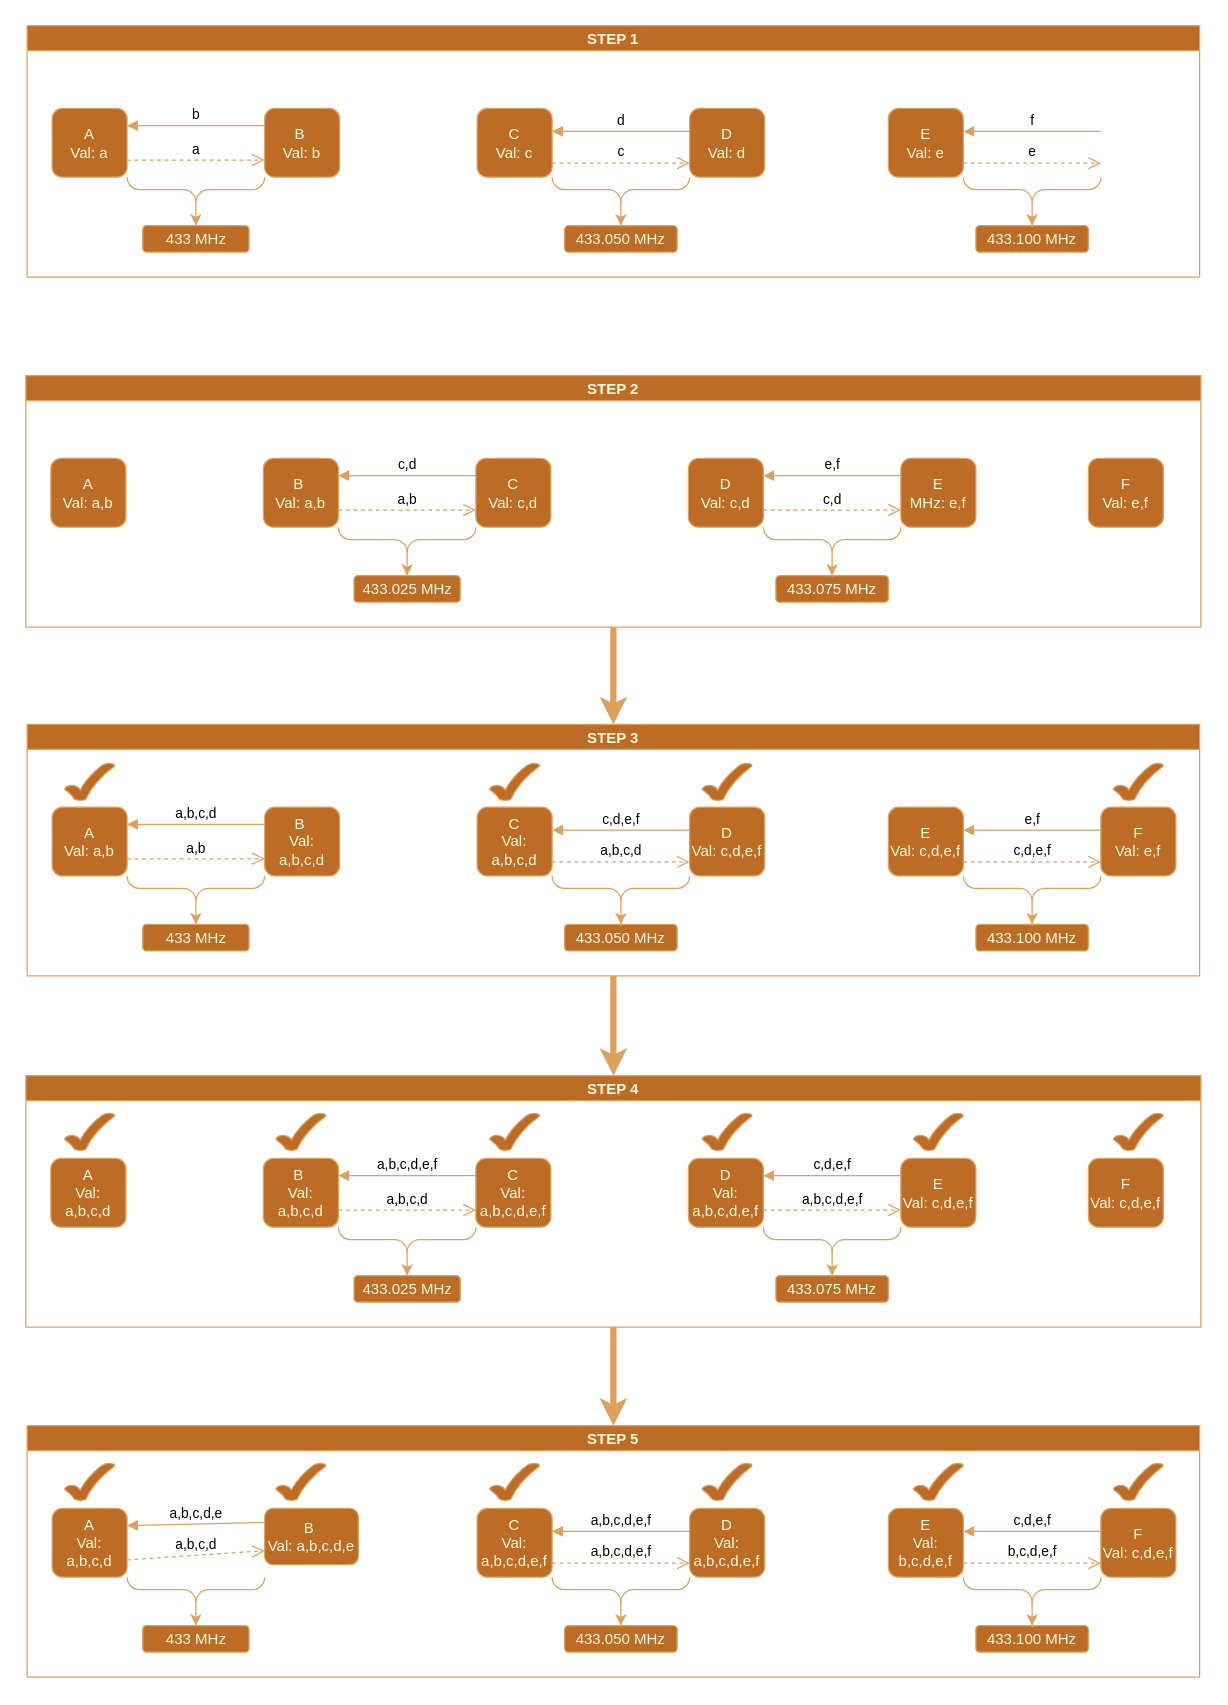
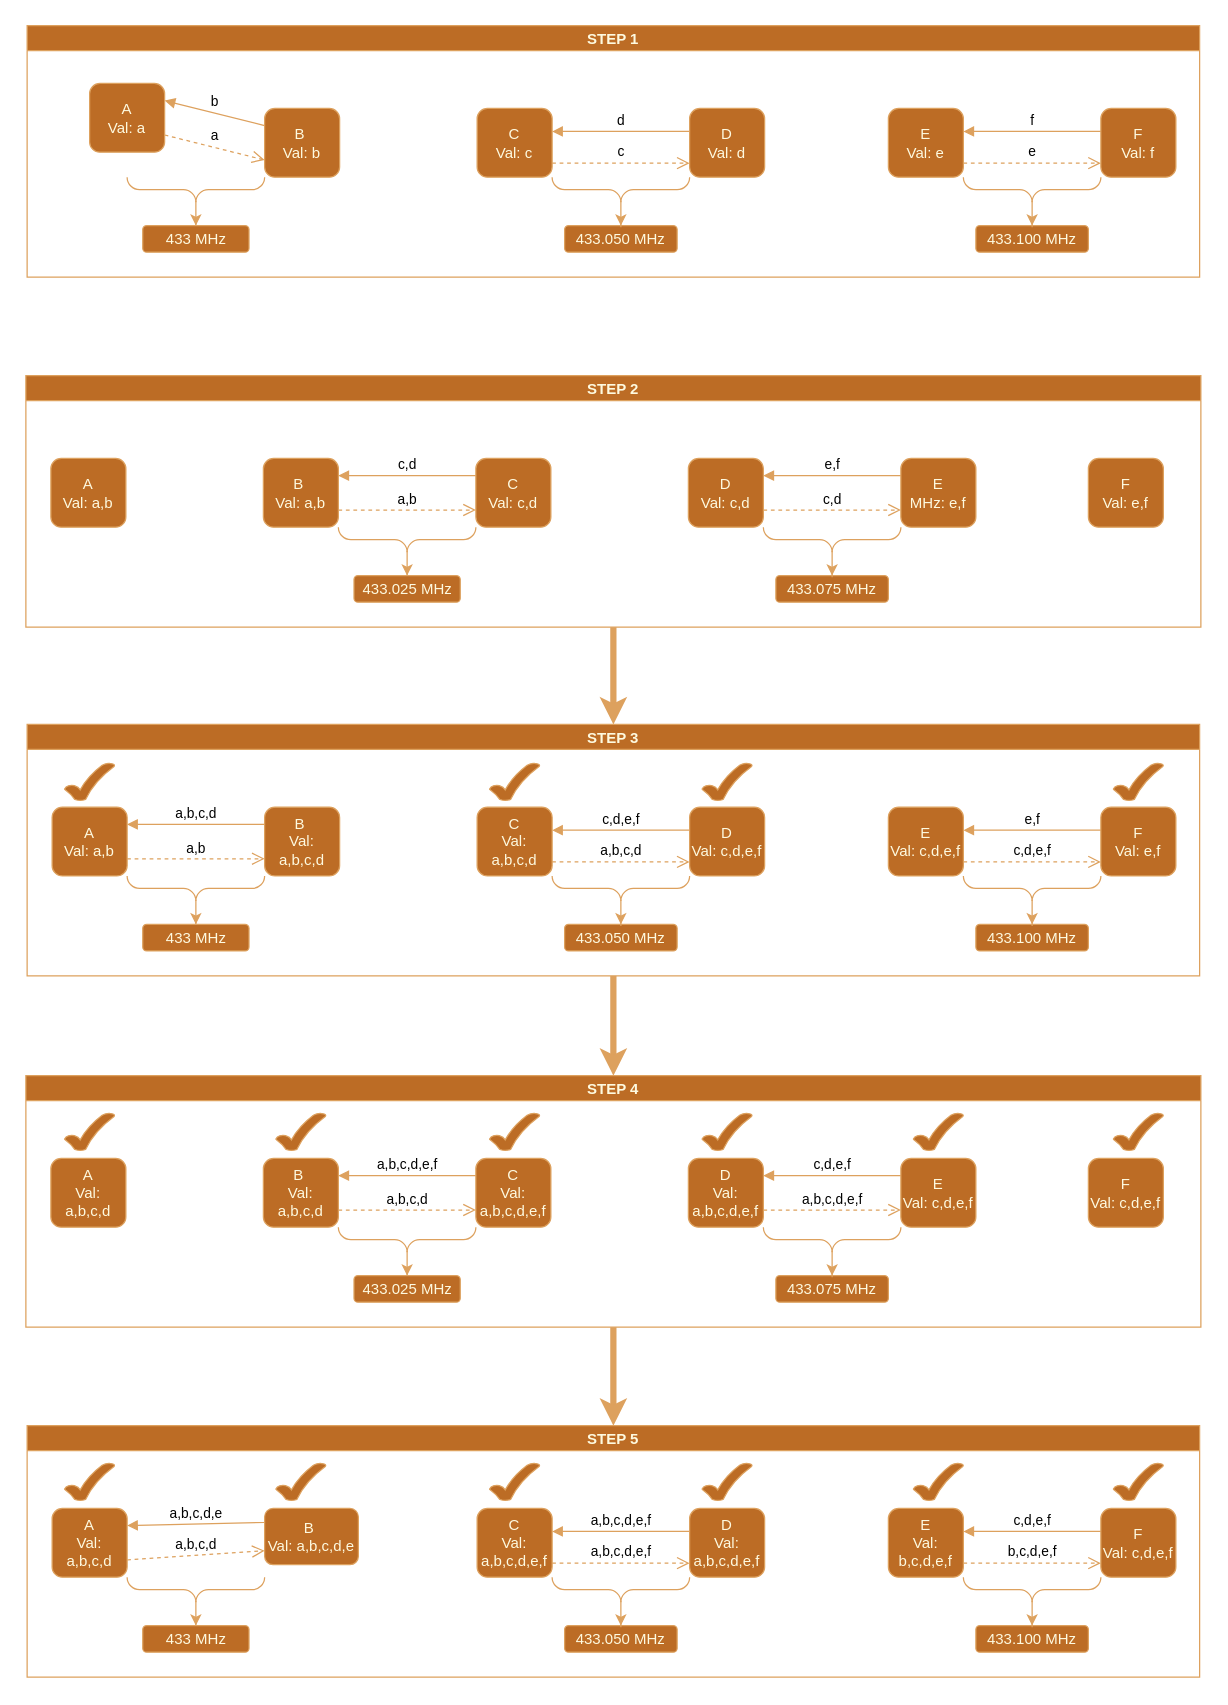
node "A Val: a": moved (89, 143) -> (127, 118)
node "F Val: f": added
